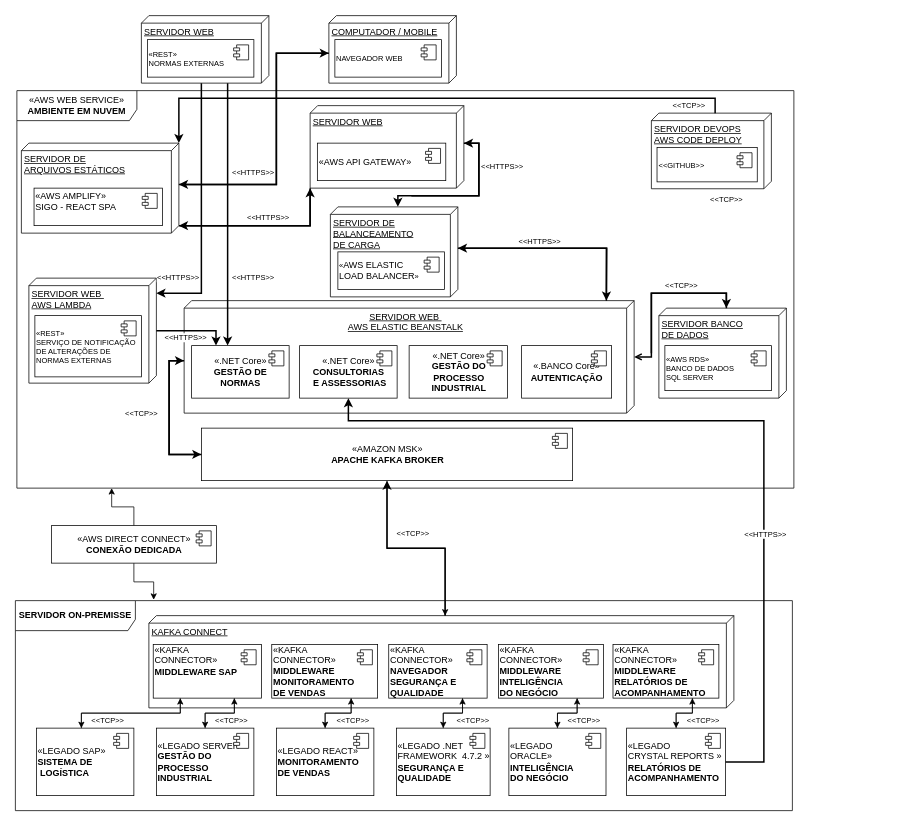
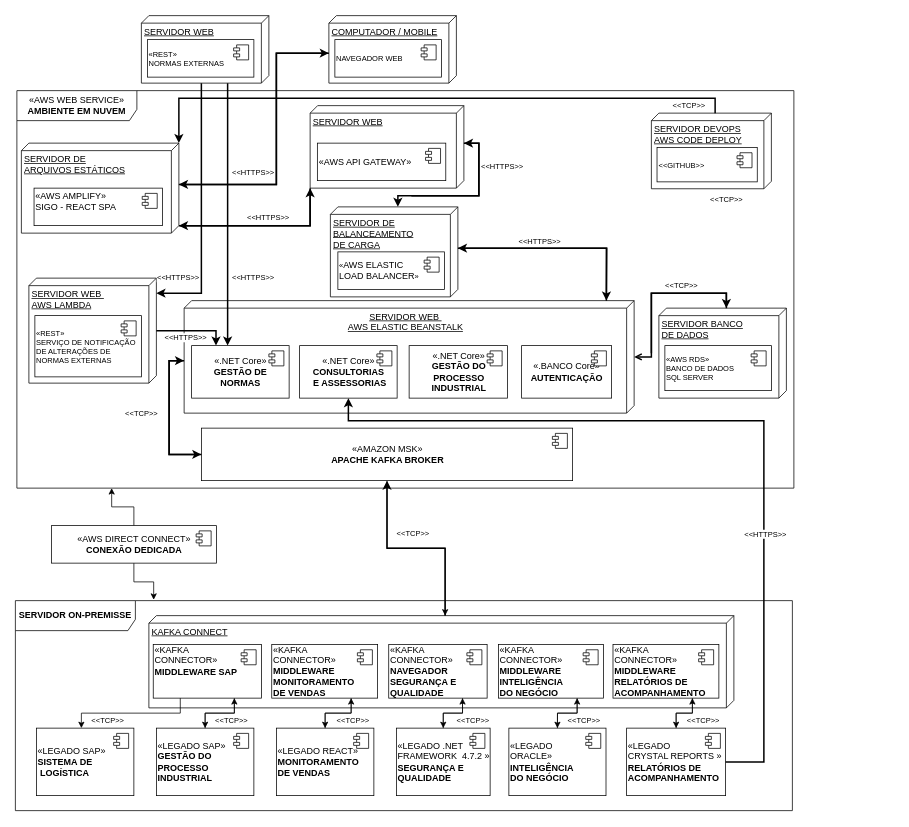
edge "«LEGADO SAP» SISTEMA DE LOGÍSTICA" -> "«KAFKA CONNECTOR» MIDDLEWARE SAP": removed
node "«LEGADO SERVER» GESTÃO DO PROCESSO INDUSTRIAL": label "«LEGADO SERVER» GESTÃO DO PROCESSO INDUSTRIAL" -> "«LEGADO SAP» GESTÃO DO PROCESSO INDUSTRIAL"
